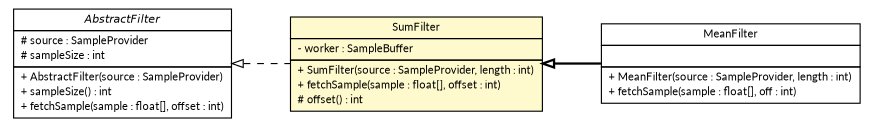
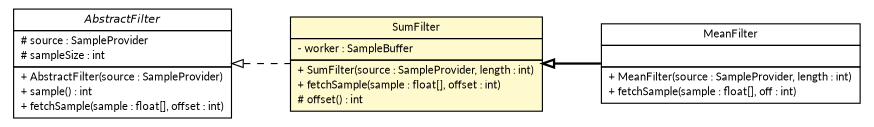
node "AbstractFilter": text "+ sampleSize() : int" -> "+ sample() : int"
